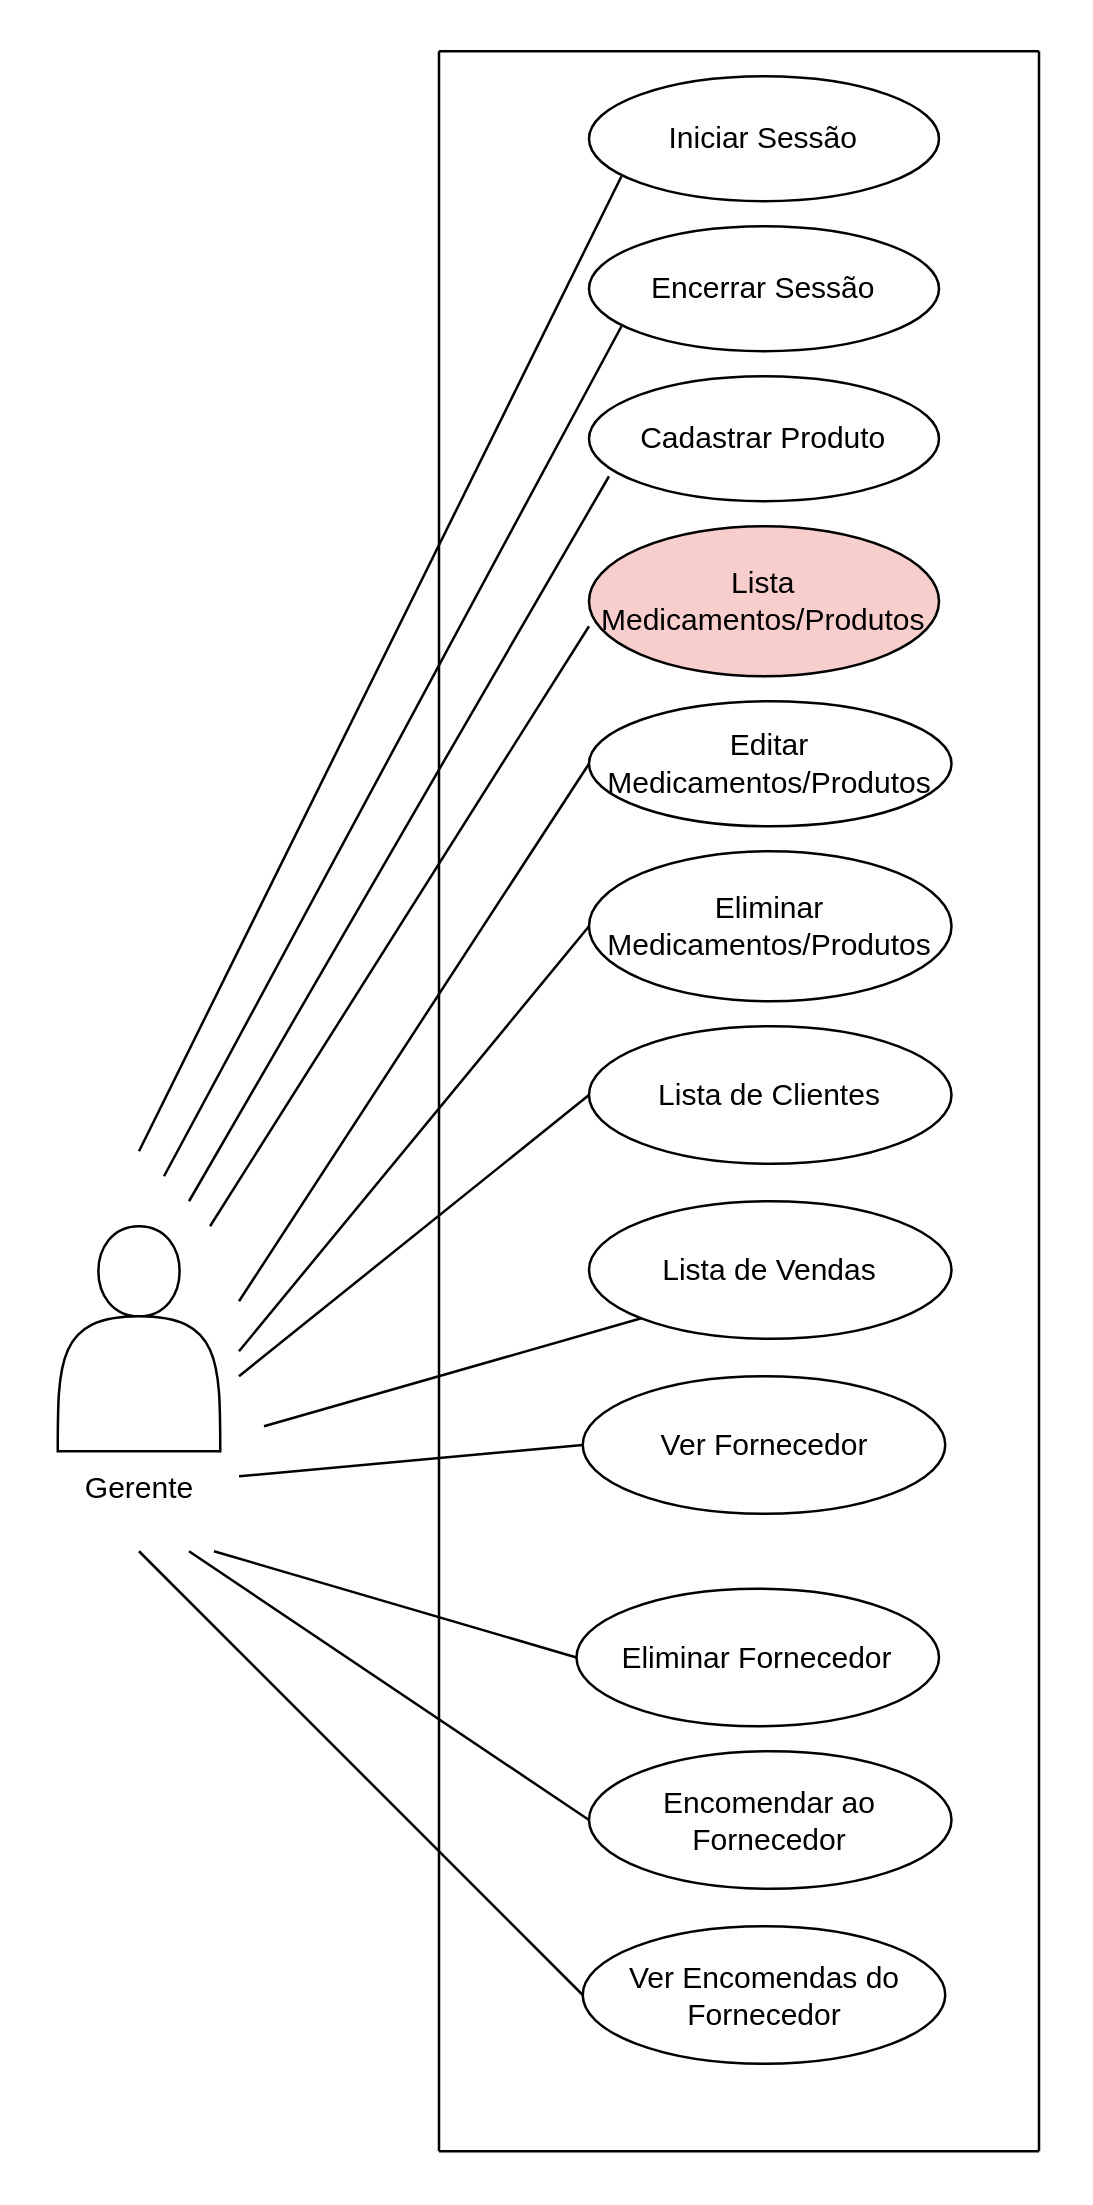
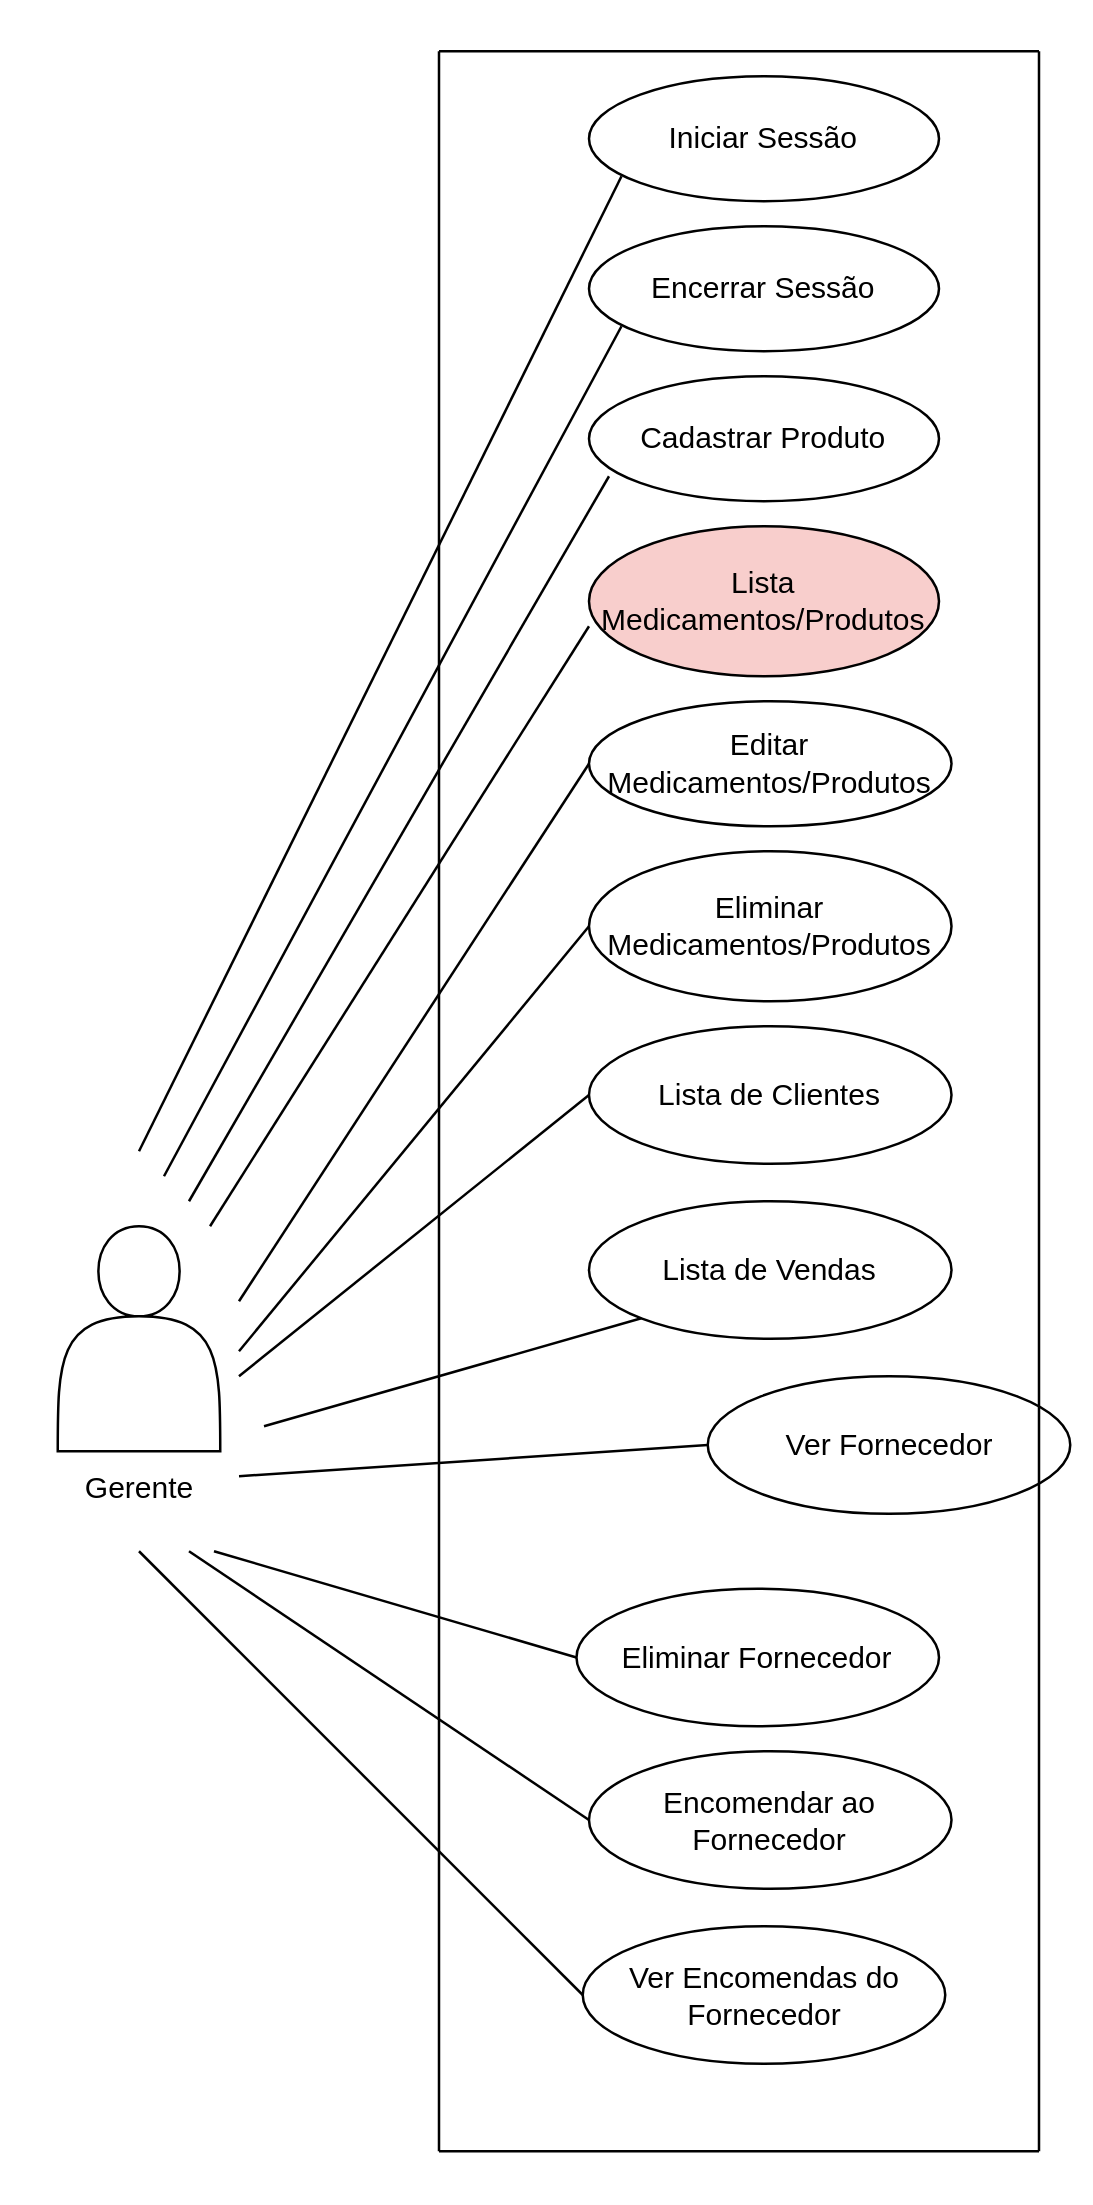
node "Ver Fornecedor": moved (764, 1445) -> (889, 1445)
